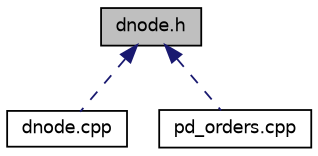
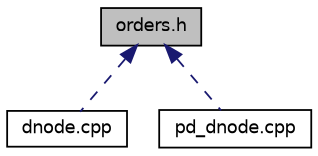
node "dnode.h": label "dnode.h" -> "orders.h"
node "pd_orders.cpp": label "pd_orders.cpp" -> "pd_dnode.cpp"
